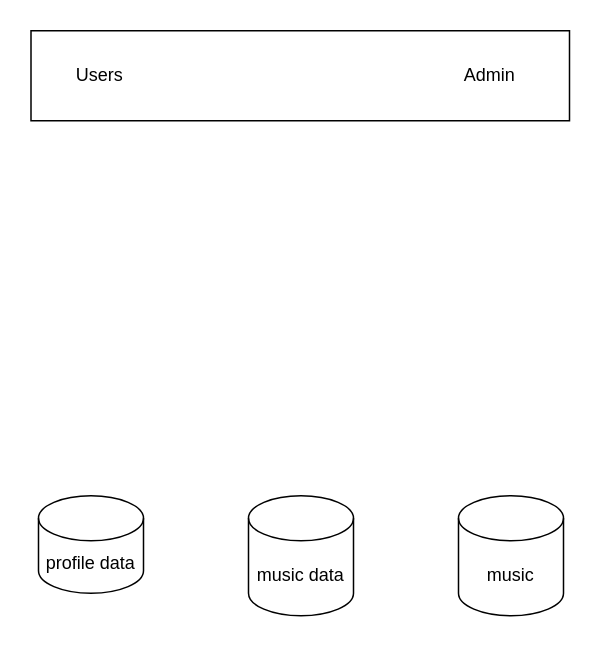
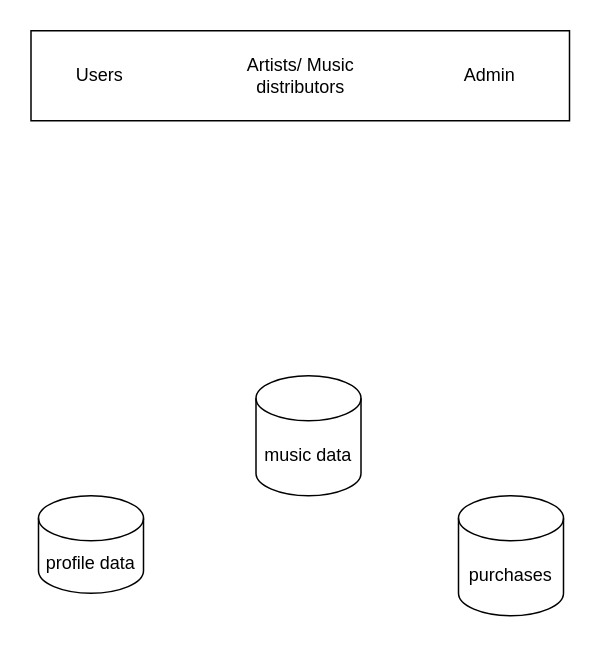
node "Artists/ Music distributors": added
node "music data": moved (301, 556) -> (308, 436)
node "music": label "music" -> "purchases"
